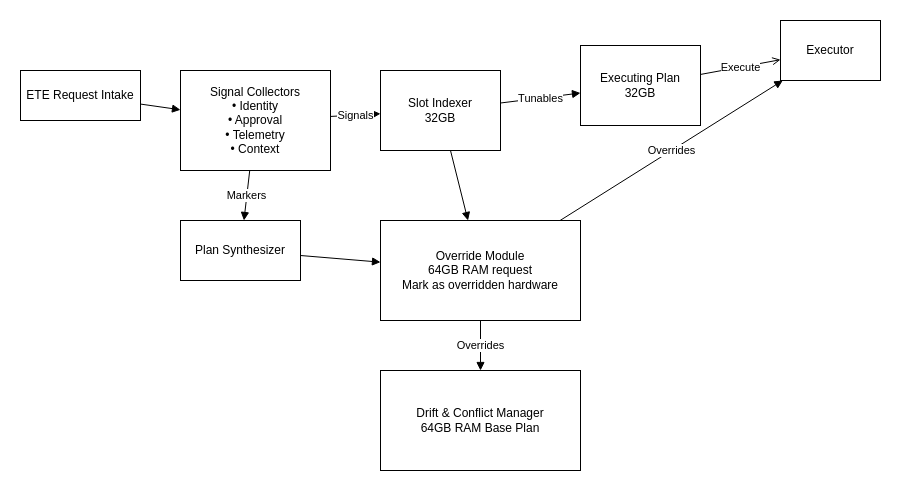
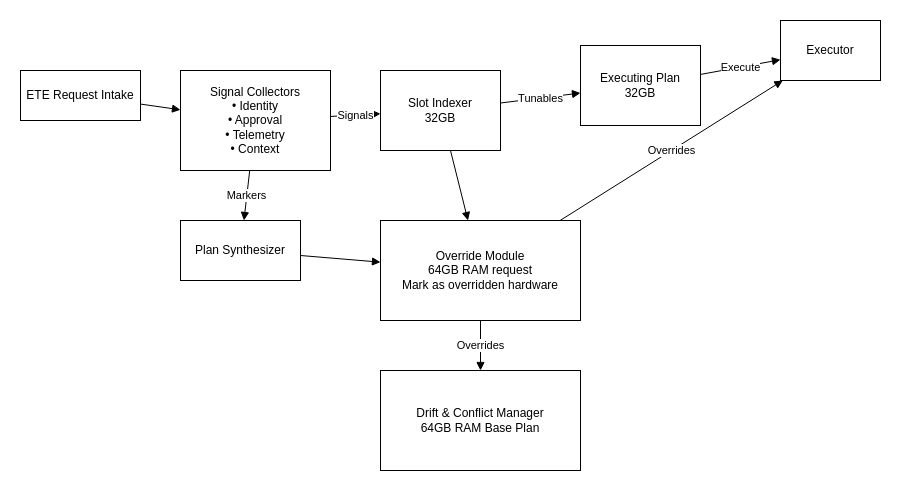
edge "Executing Plan 32GB" -> "Executor": arrowhead open -> block
